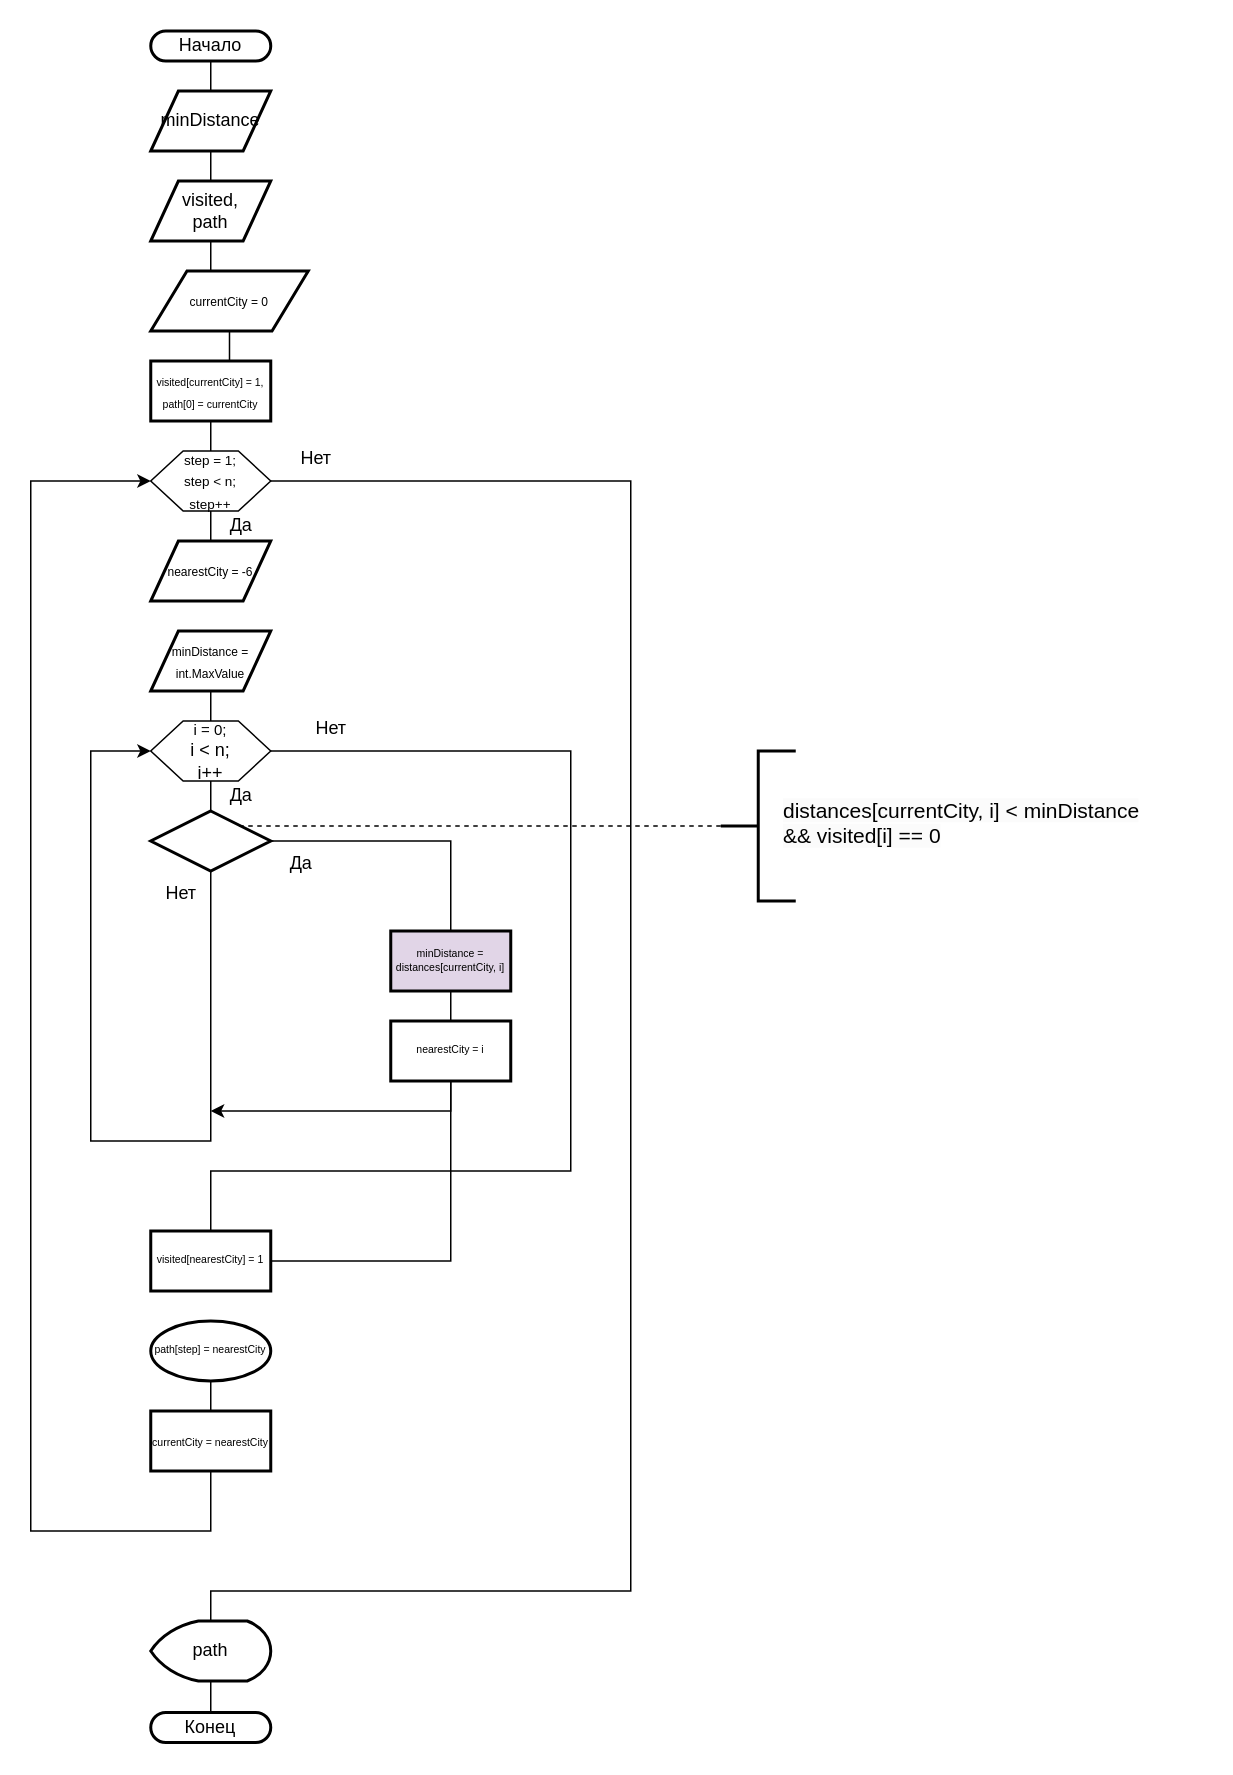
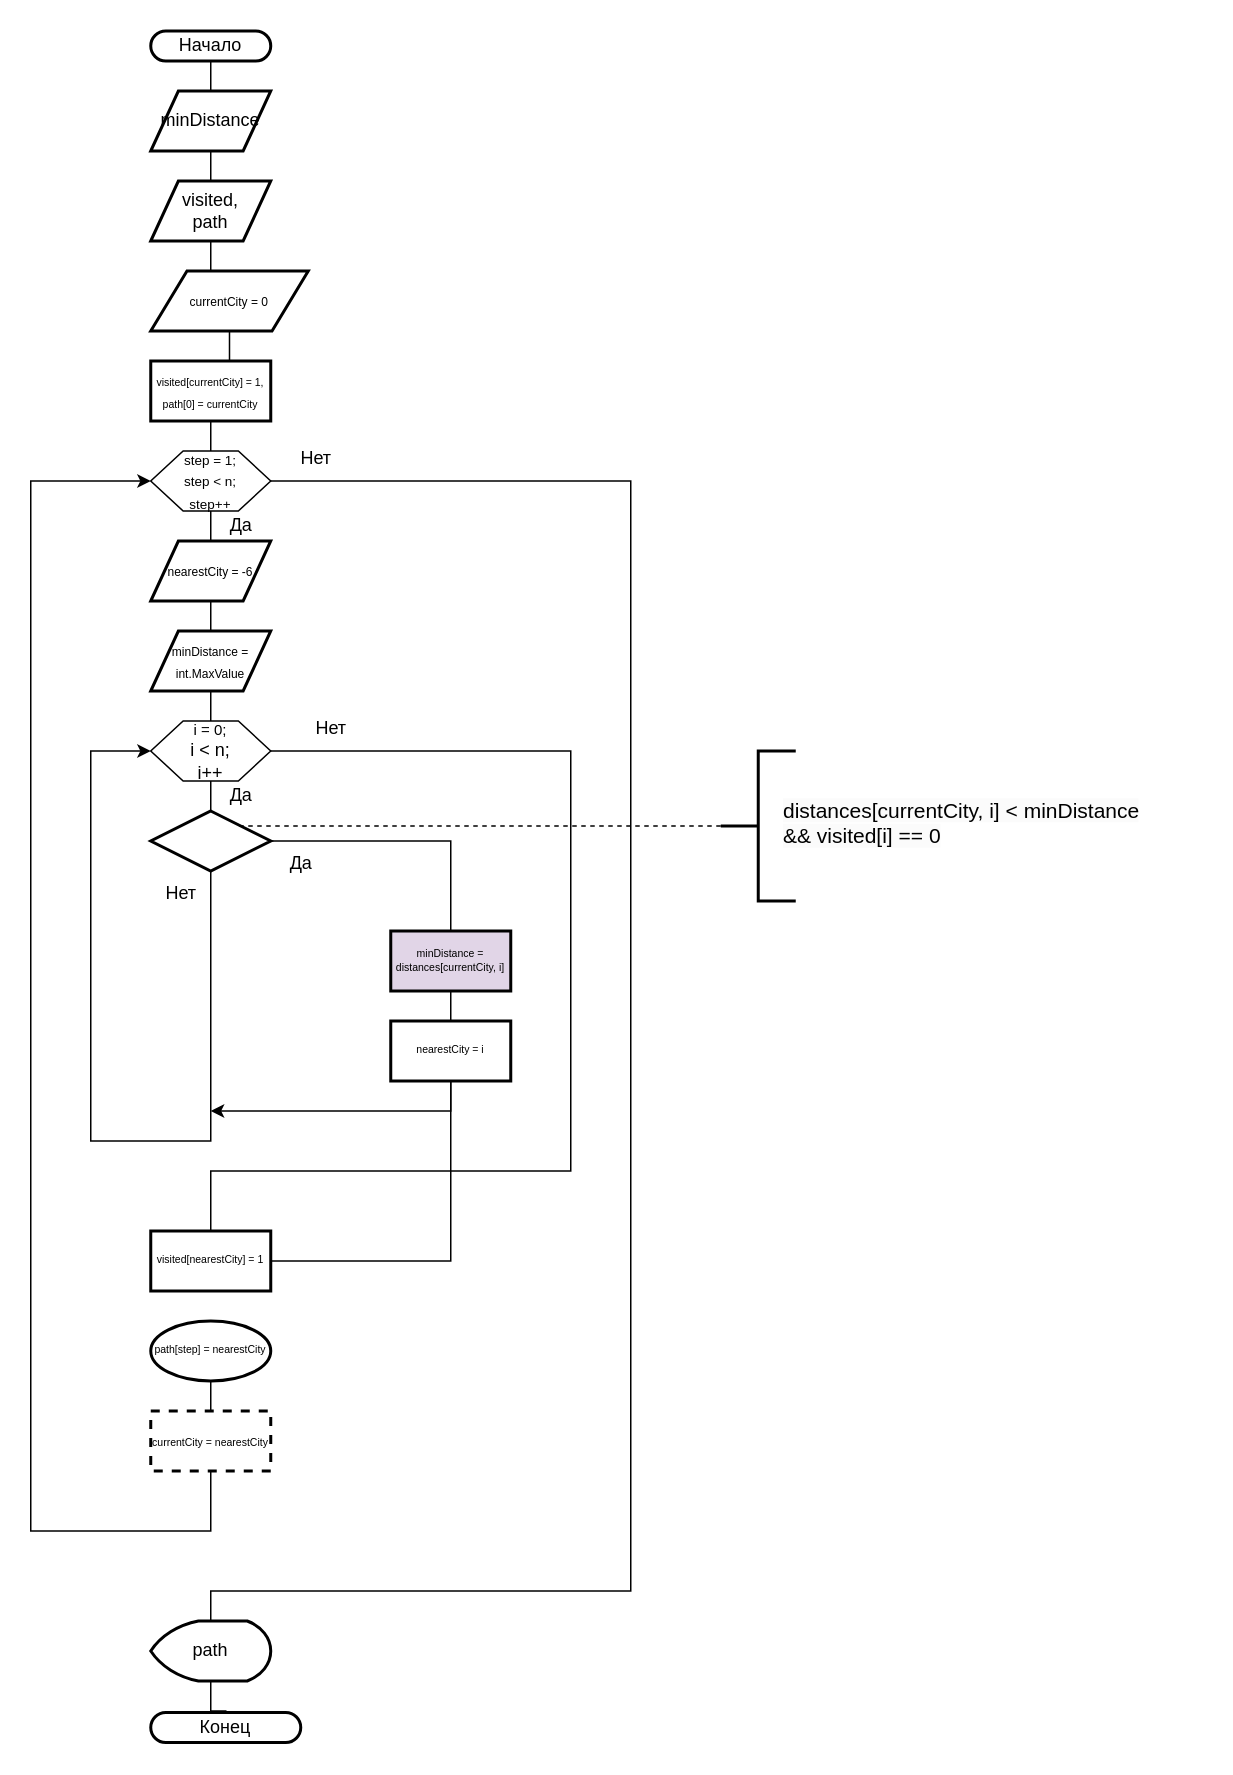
edge "nearestCity = -6" -- "minDistance = int.MaxValue": added
node "currentCity = nearestCity": style solid -> dashed
node "Конец": size 120x30 -> 150x30
